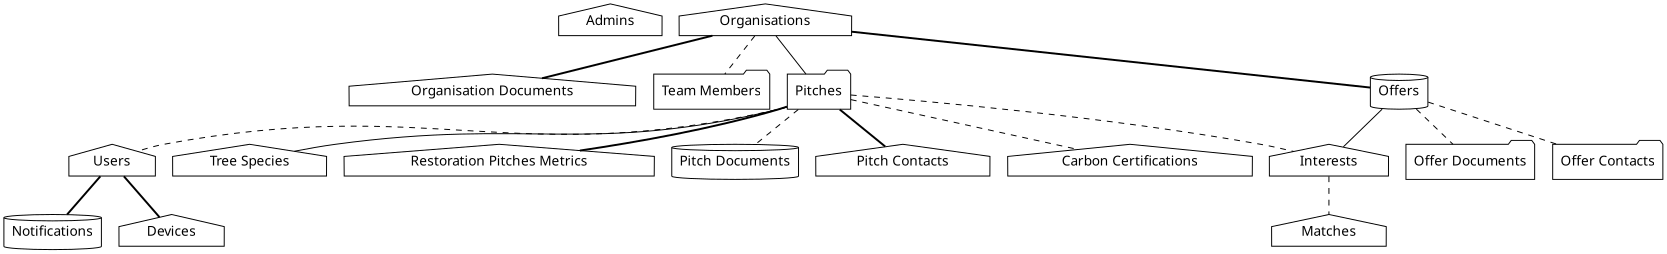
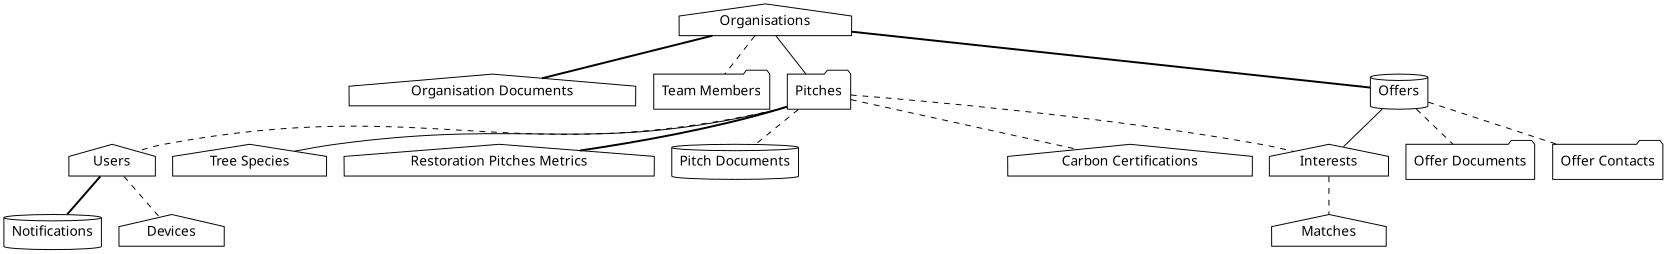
node "Admins": removed
node "Pitch Contacts": removed
edge "Users" -- "Devices": style bold -> dashed
